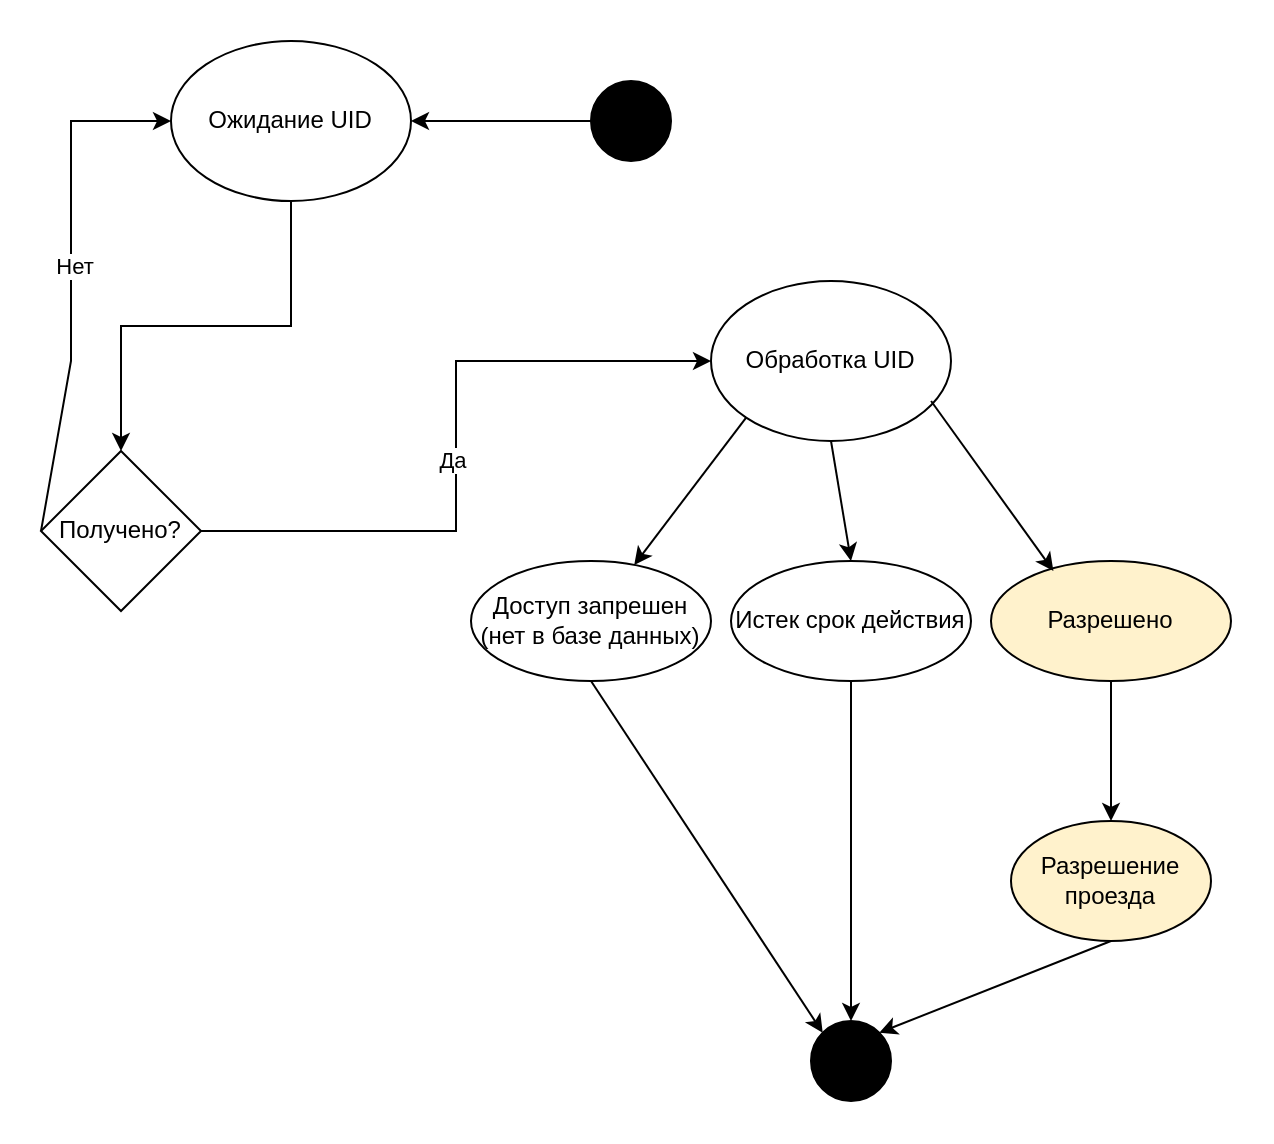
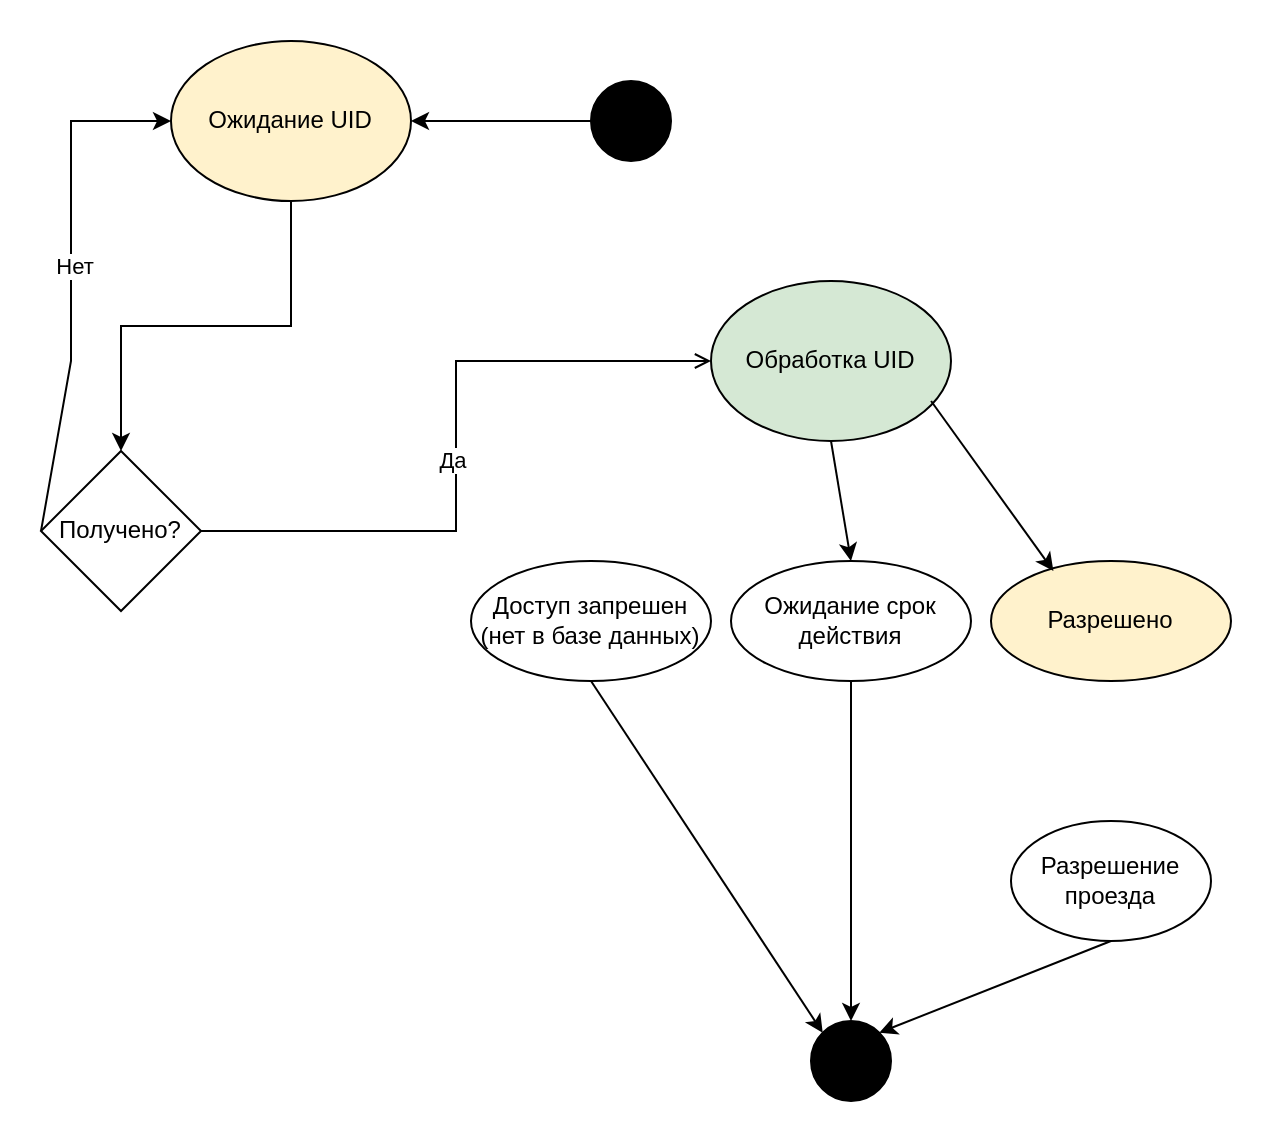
node "Ожидание UID": fillcolor #ffffff -> #fff2cc
edge "Получено?" -> "Обработка UID": arrowhead classic -> open
node "Обработка UID": fillcolor #ffffff -> #d5e8d4
edge "Обработка UID" -> "Доступ запрешен (нет в базе данных)": removed
node "Истек срок действия": label "Истек срок действия" -> "Ожидание срок действия"
edge "Разрешено" -> "Разрешение проезда": removed
node "Разрешение проезда": fillcolor #fff2cc -> #ffffff
